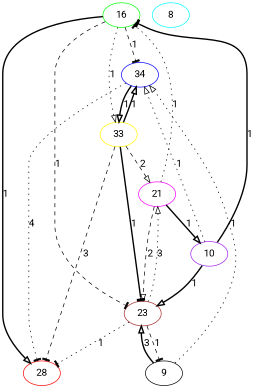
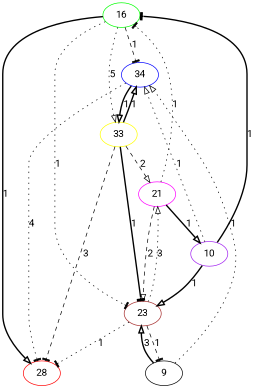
node "8": removed
edge "16" -> "33": label "1" -> "5"
edge "16" -> "23": style dashed -> dotted
